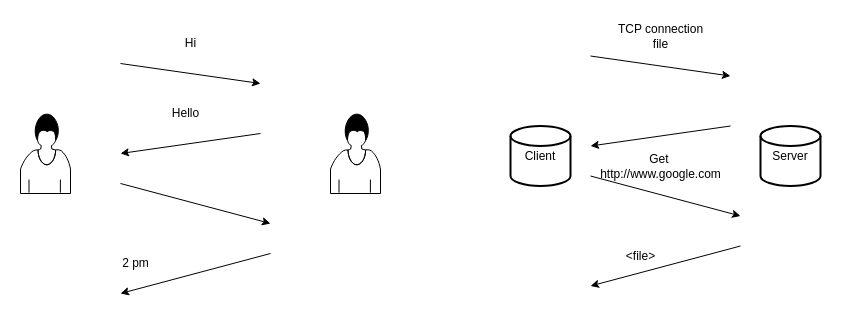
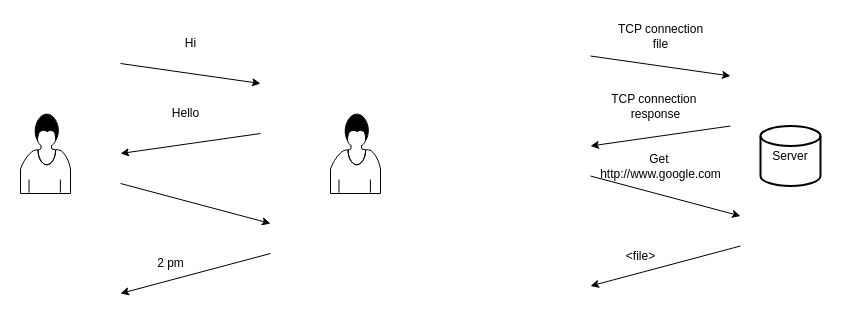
node "TCP connection response": added
node "Client": removed
node "2 pm": moved (136, 264) -> (171, 264)
